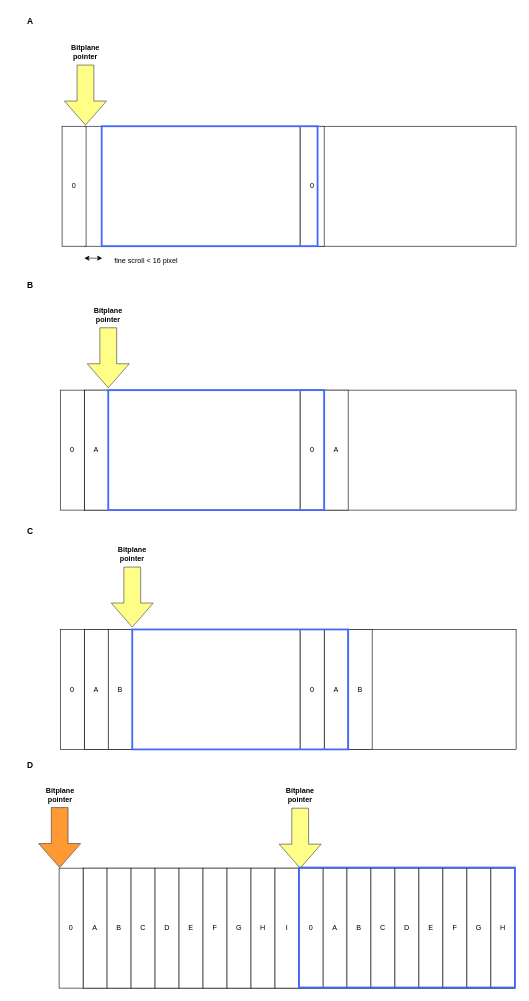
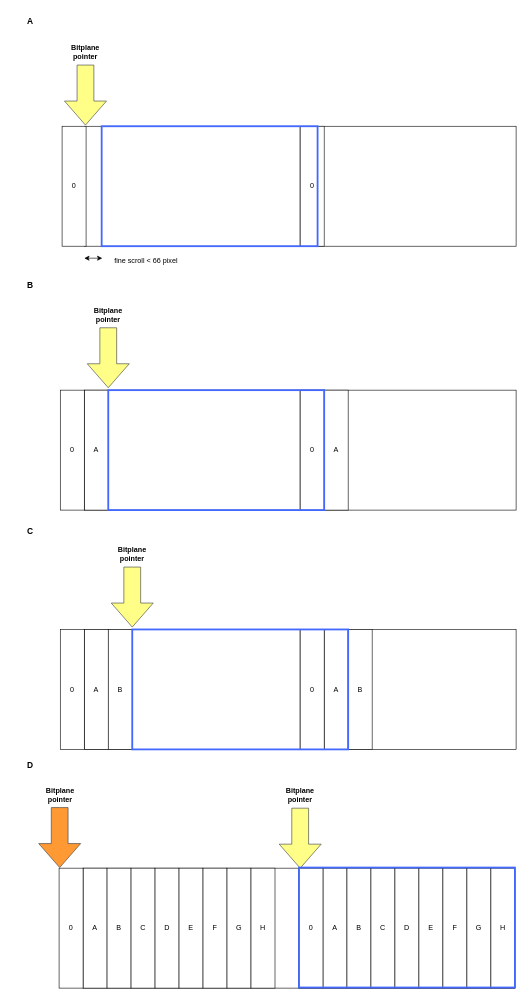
node "fine scroll < 16 pixel": label "fine scroll < 16 pixel" -> "fine scroll < 66 pixel"
node "I": removed
